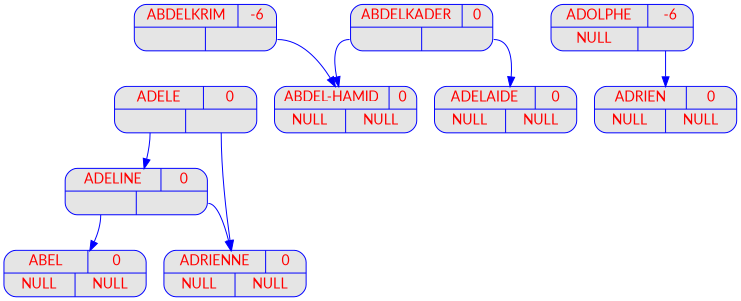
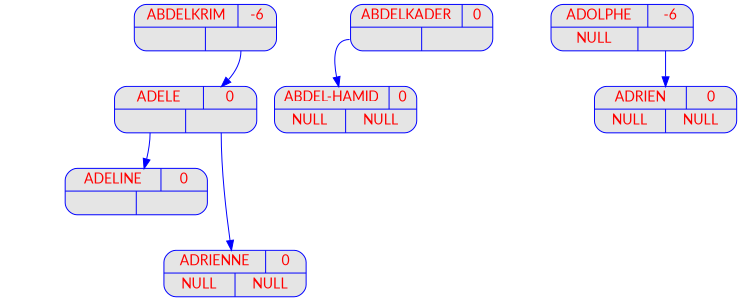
edge "ABDELKRIM" -> "ABDEL-HAMID": now "ABDELKRIM" -> "ADELE"
node "ADELAIDE": removed
edge "ADELINE" -> "ADRIENNE": removed
node "ABEL": removed
